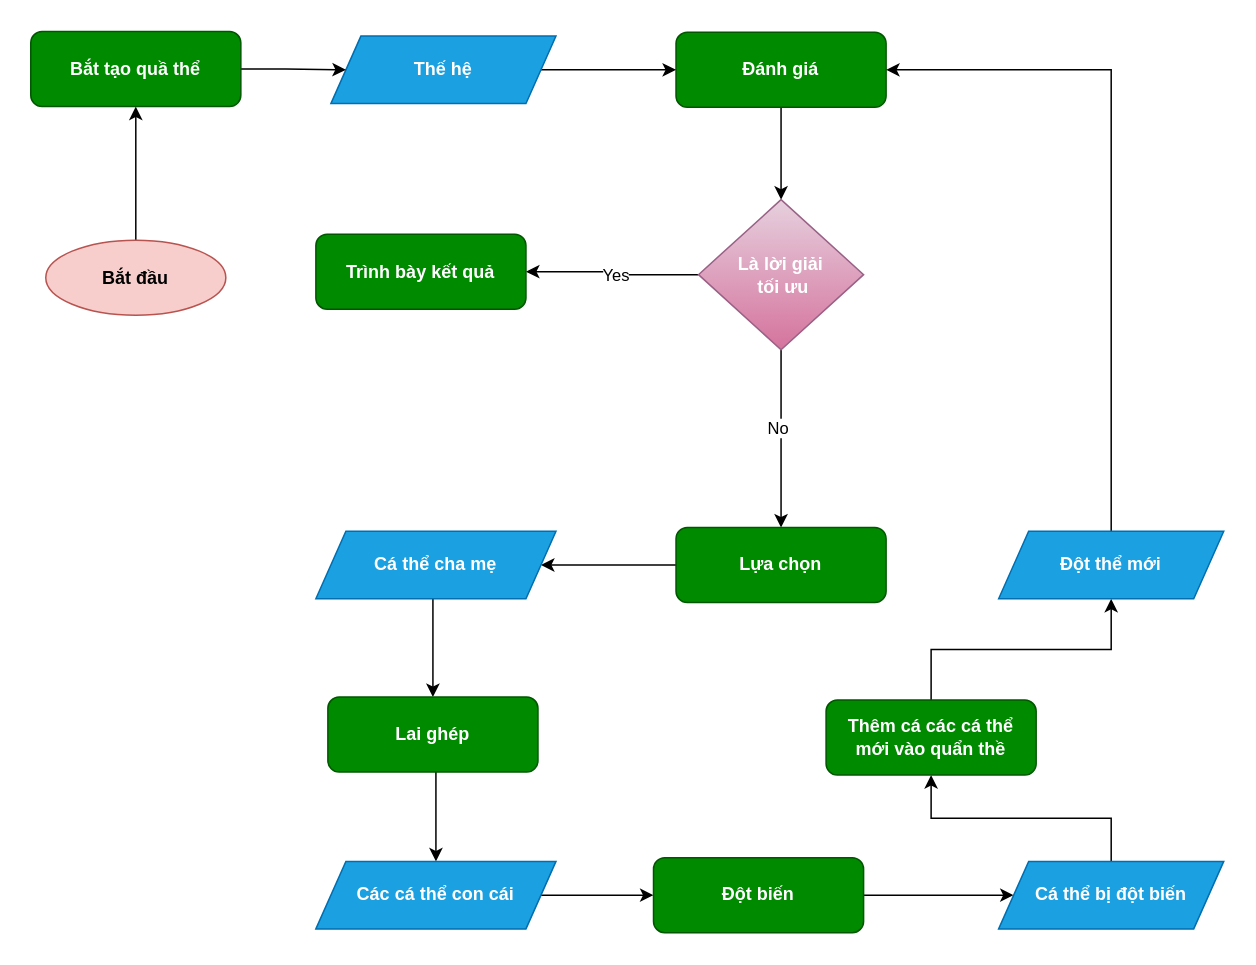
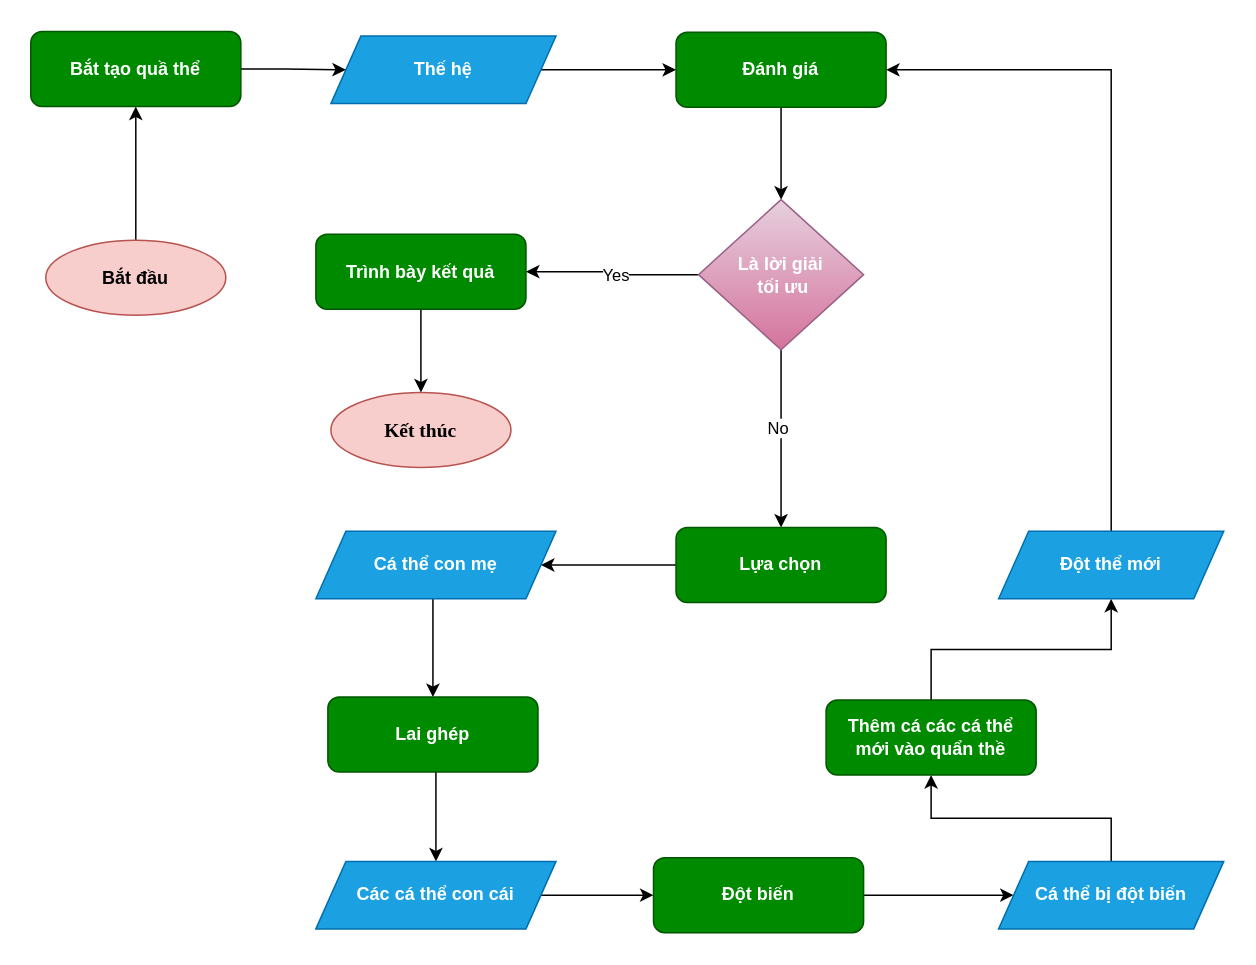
edge "Trình bày kết quả" -> "Kết thúc": added
node "Kết thúc": added
node "Cá thể cha mẹ": label "Cá thể cha mẹ" -> "Cá thể con mẹ"
